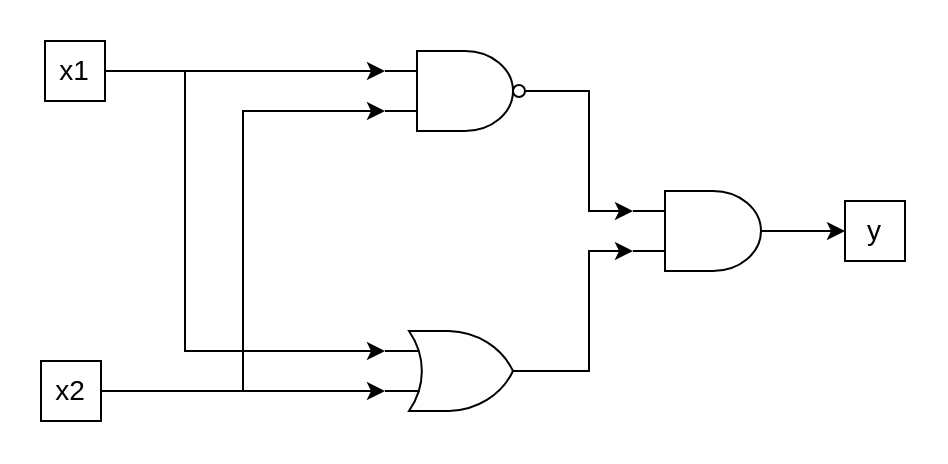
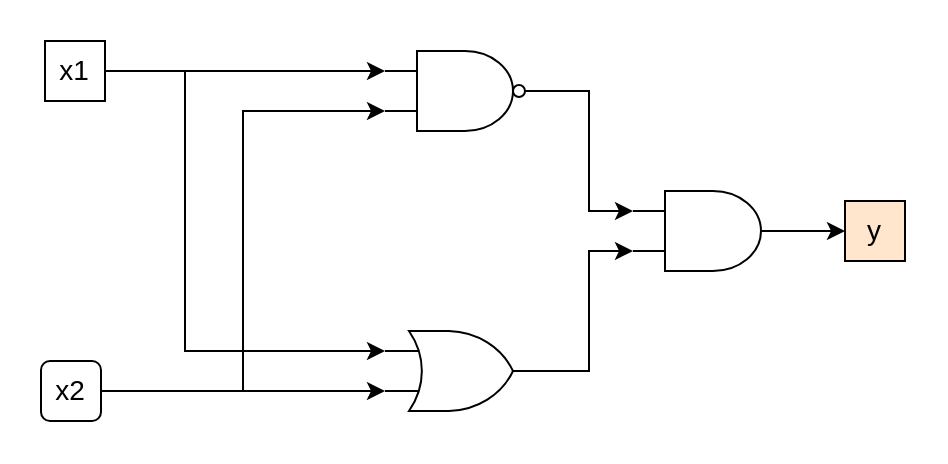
node "y": fillcolor #ffffff -> #ffe6cc
node "x2": shape rectangle -> rounded rectangle
